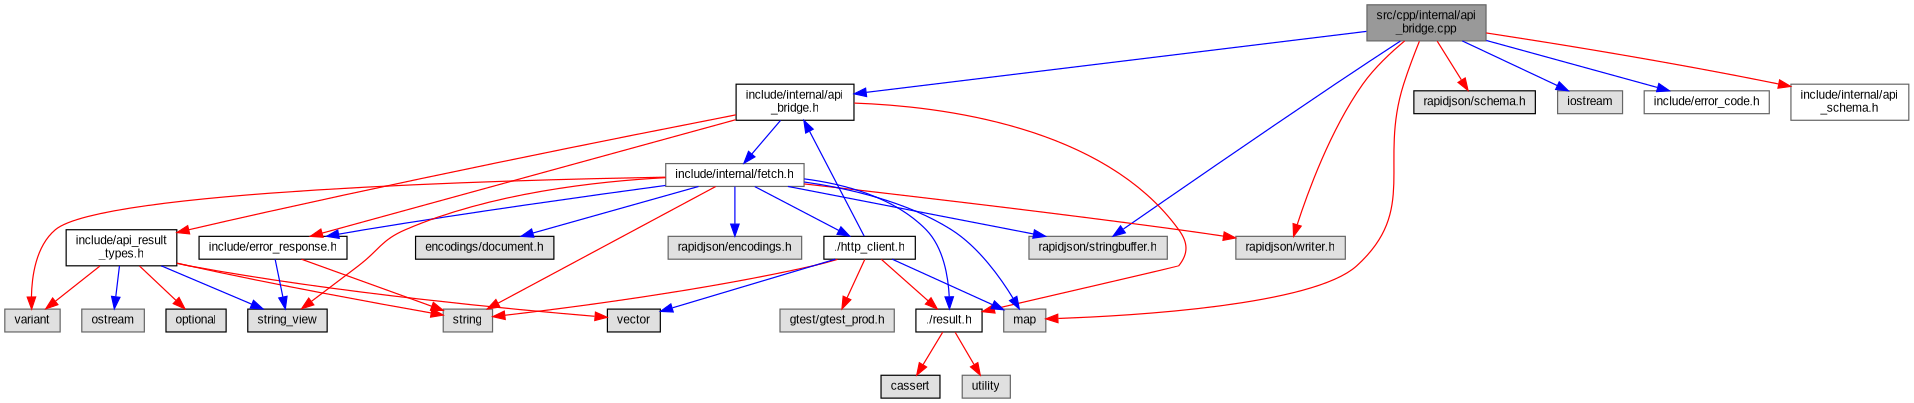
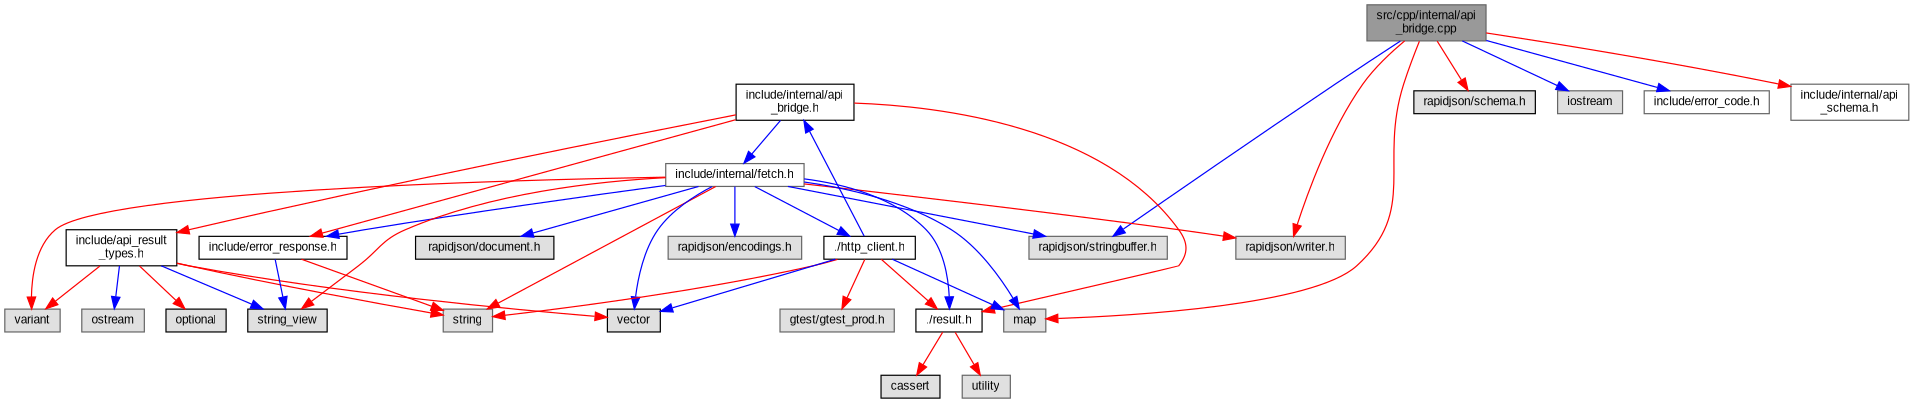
edge "src/cpp/internal/api _bridge.cpp" -> "include/internal/api _bridge.h": removed
edge "include/internal/fetch.h" -> "vector": added
node "encodings/document.h": label "encodings/document.h" -> "rapidjson/document.h"
